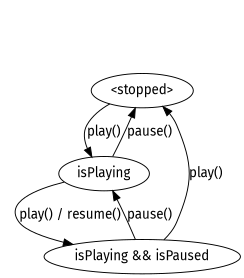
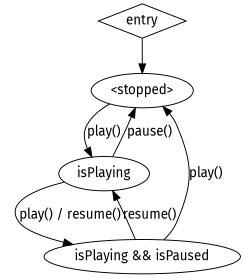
node "entry": added
edge "isPlaying && isPaused" -> "isPlaying": label "pause()" -> "resume()"
